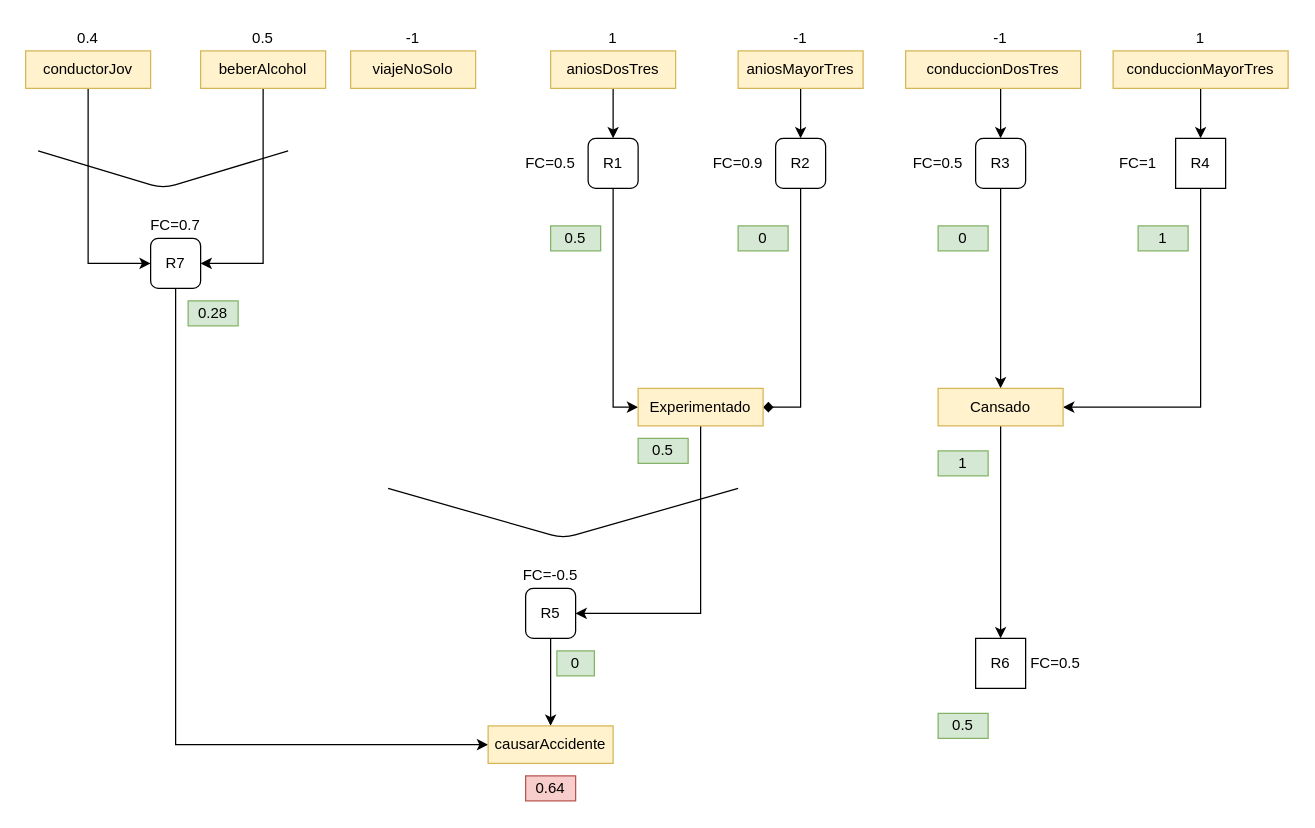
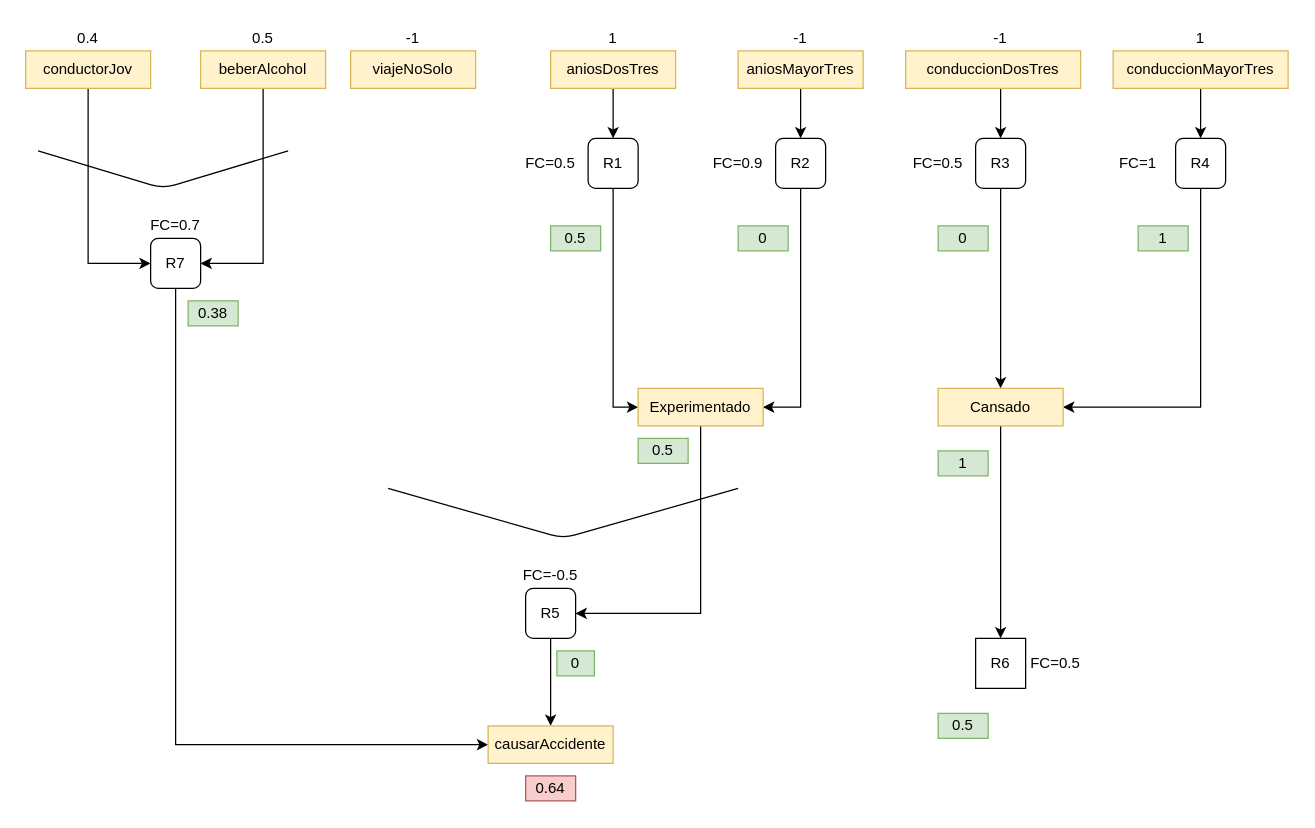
node "R4": shape rectangle -> rounded rectangle
node "0.28": label "0.28" -> "0.38"
edge "R2" -> "Experimentado": arrowhead diamond -> classic
